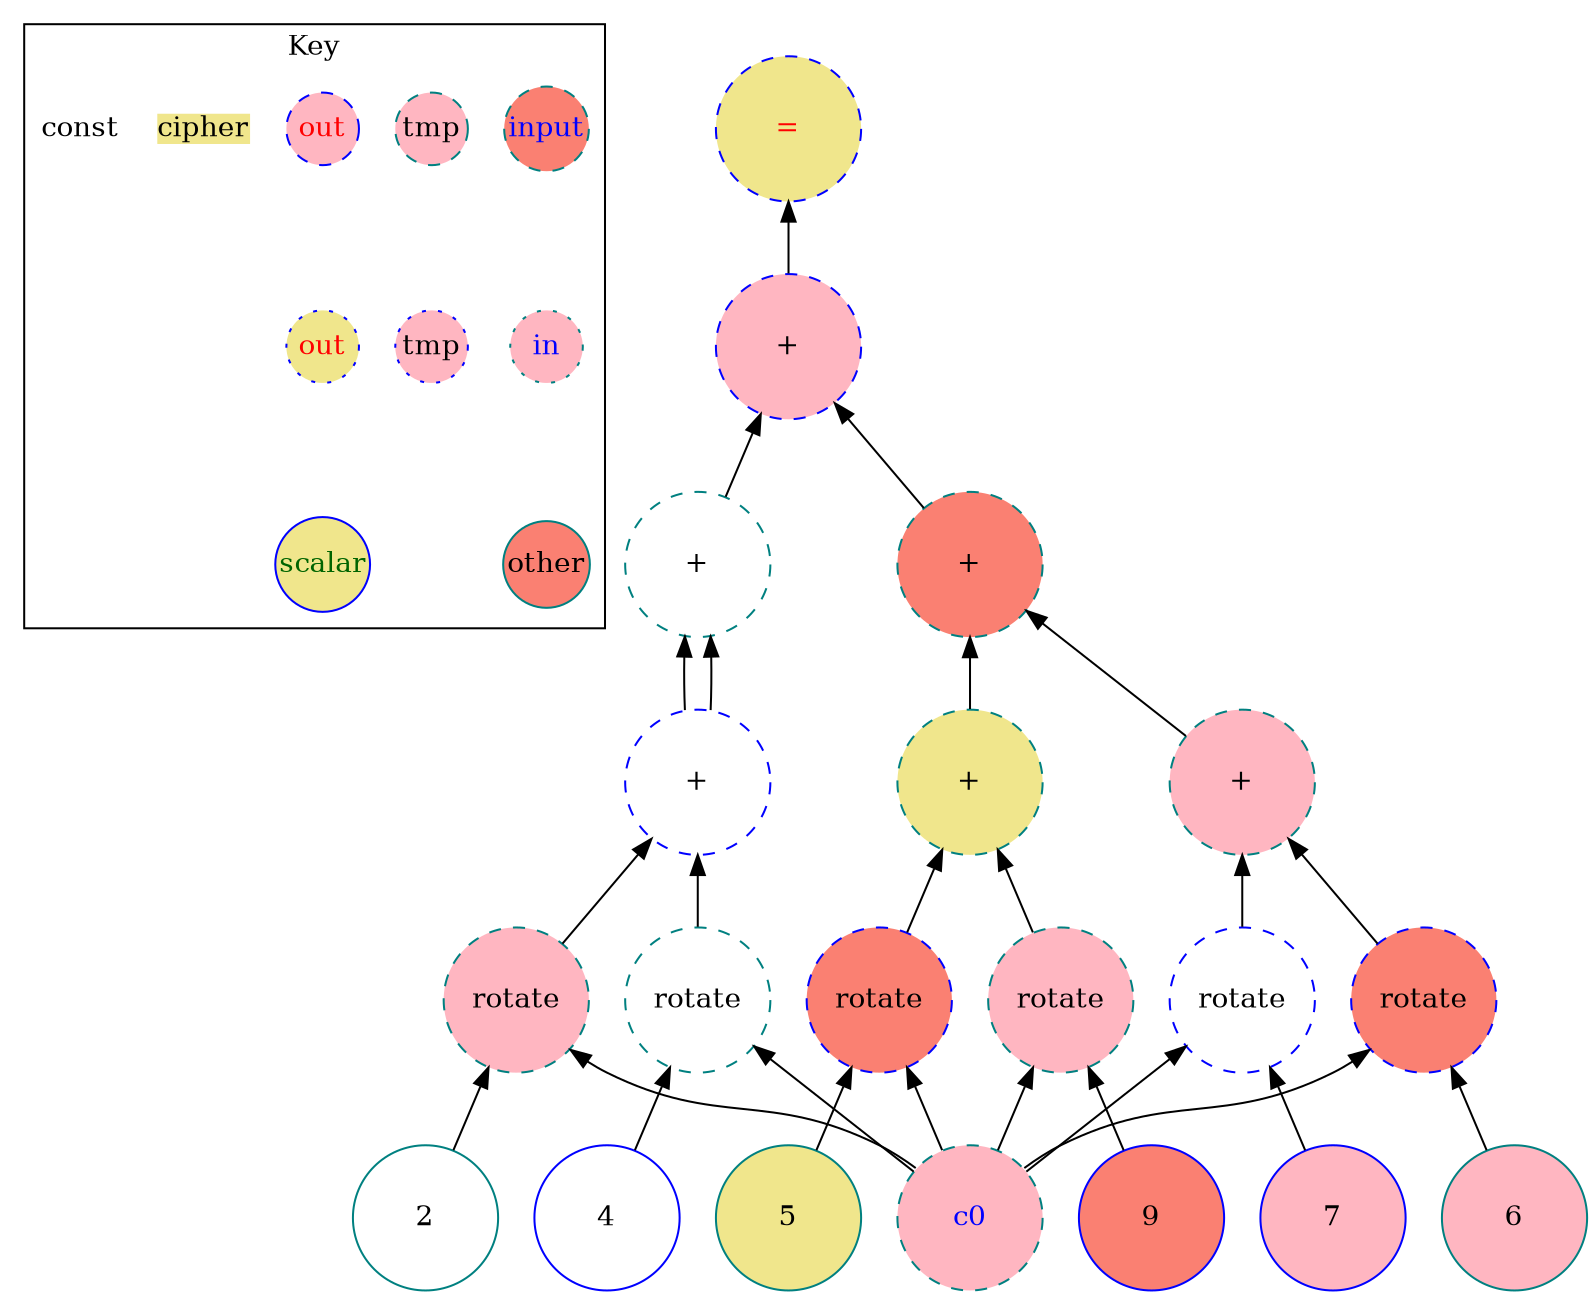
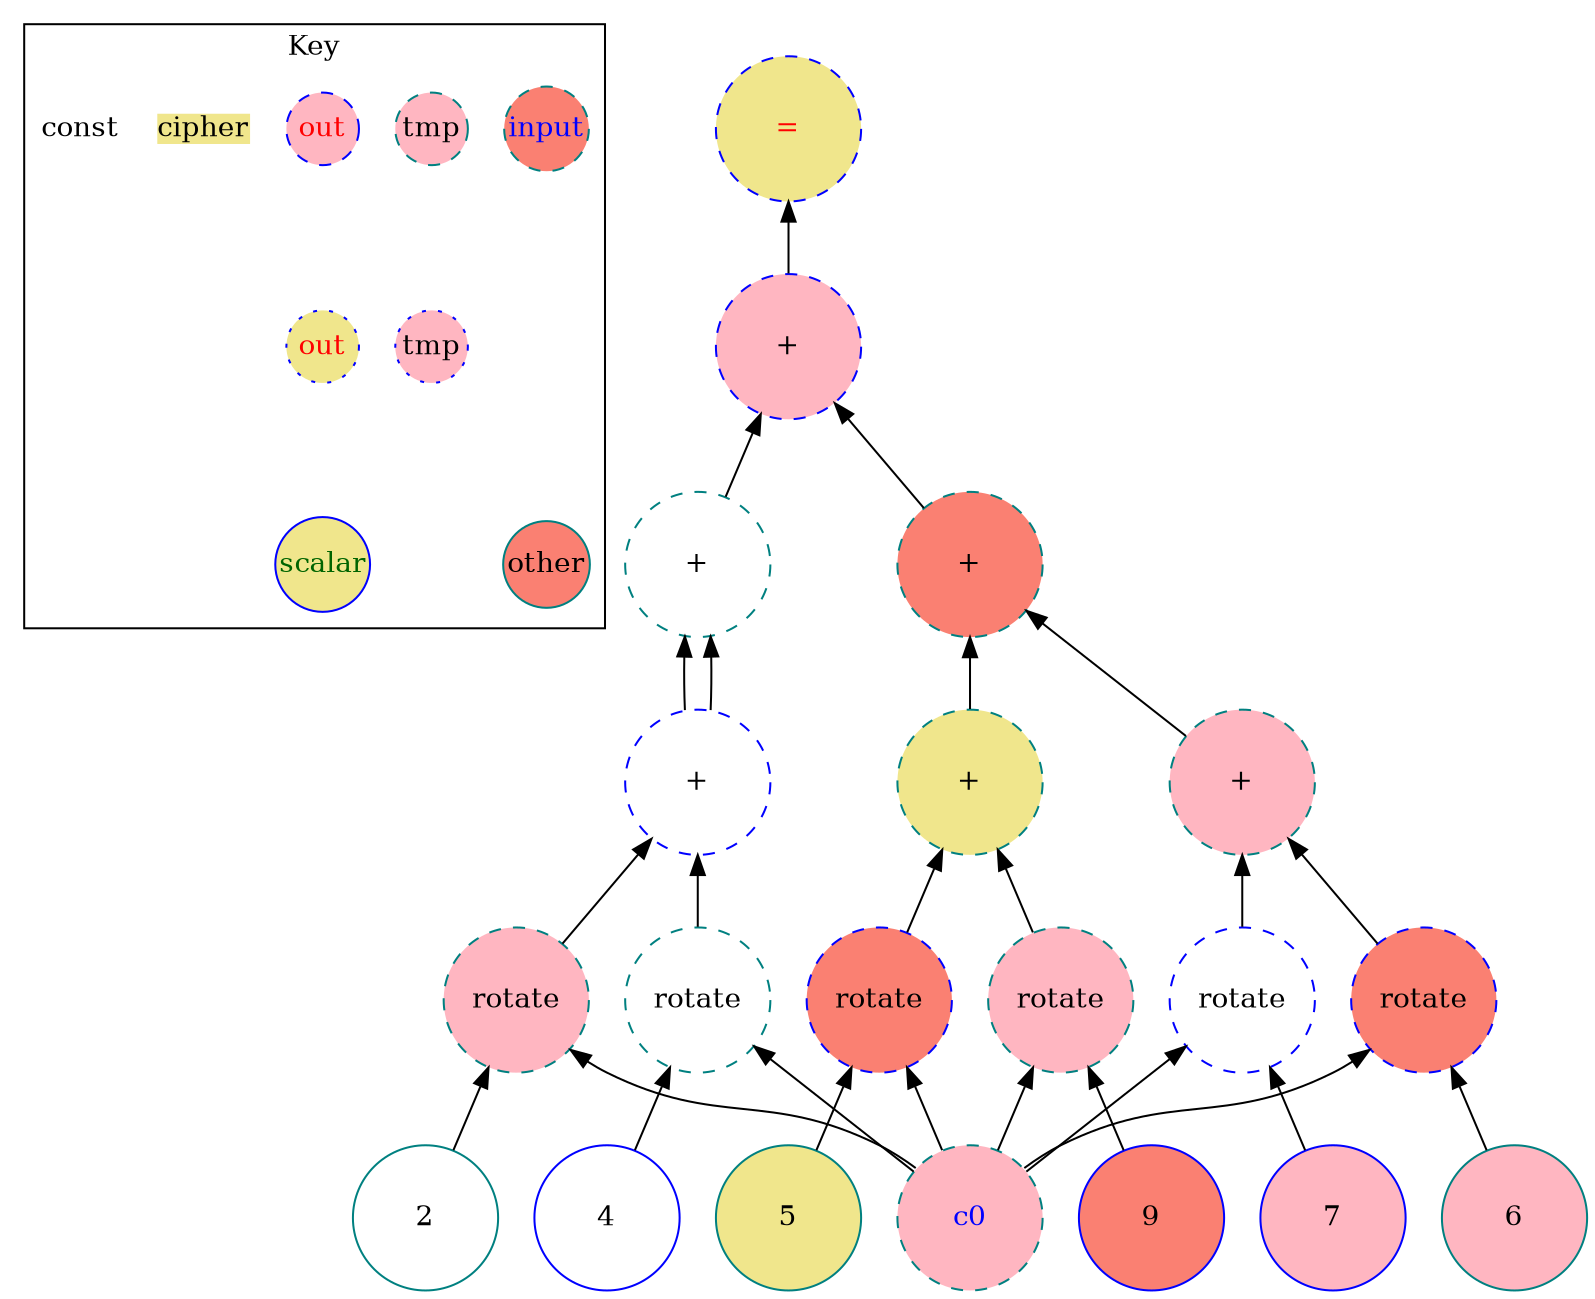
node "in": removed
